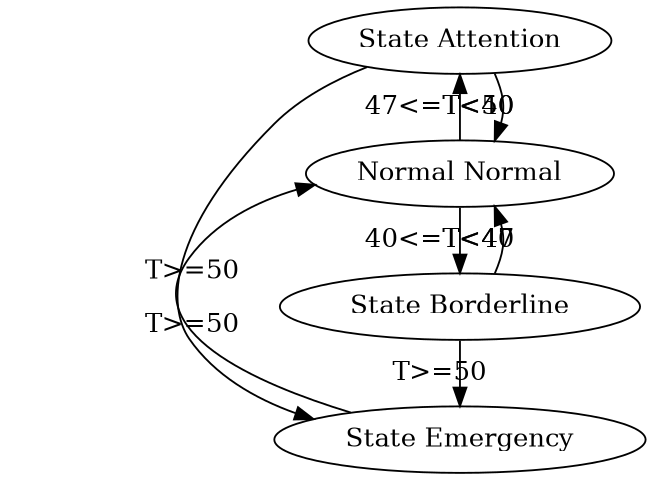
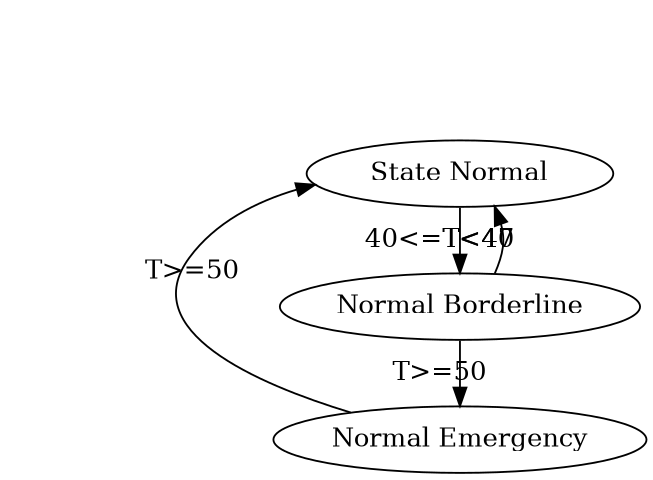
node "State Attention": removed
node "Normal Normal": label "Normal Normal" -> "State Normal"
node "State Borderline": label "State Borderline" -> "Normal Borderline"
node "State Emergency": label "State Emergency" -> "Normal Emergency"
